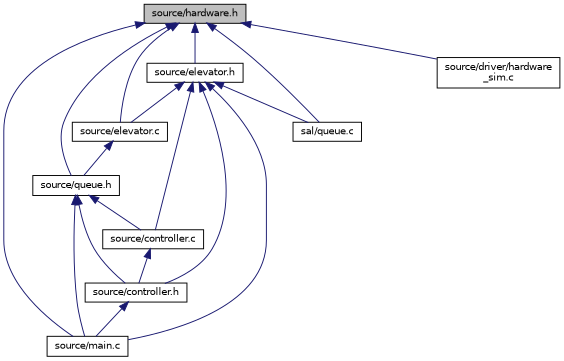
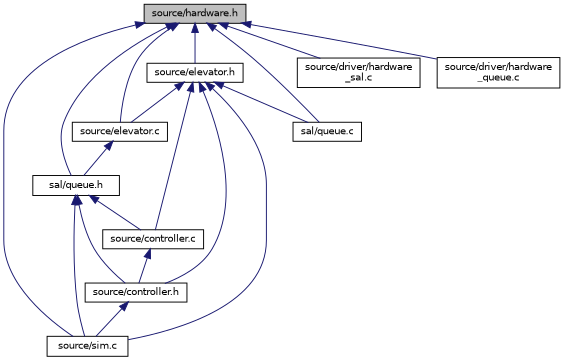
node "source/driver/hardware _sal.c": added
node "source/driver/hardware _sim.c": label "source/driver/hardware _sim.c" -> "source/driver/hardware _queue.c"
node "source/queue.h": label "source/queue.h" -> "sal/queue.h"
node "source/main.c": label "source/main.c" -> "source/sim.c"
